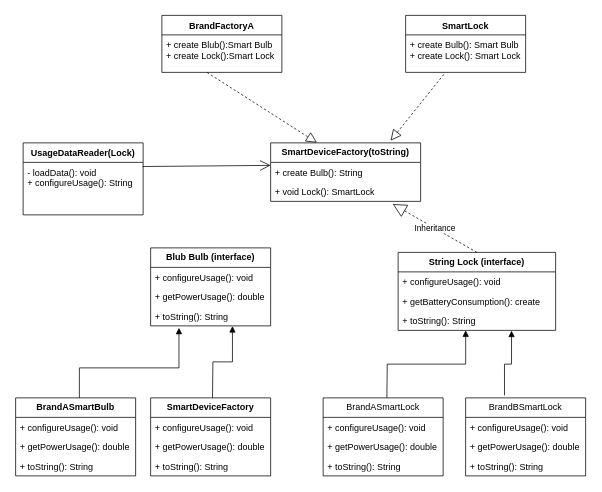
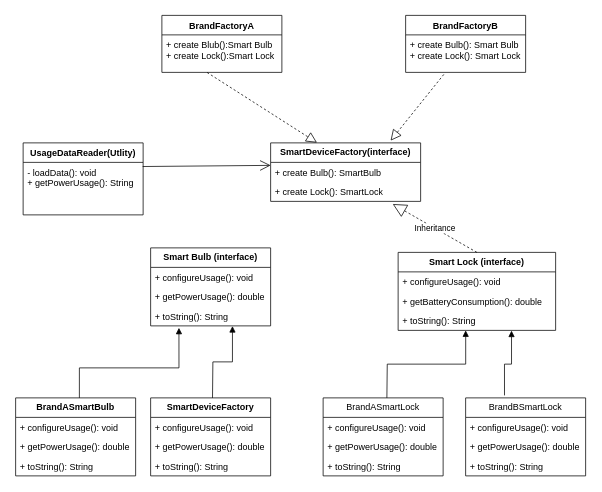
node "SmartLock": label "SmartLock" -> "BrandFactoryB"
node "SmartDeviceFactory(toString)": label "SmartDeviceFactory(toString)" -> "SmartDeviceFactory(interface)"
node "UsageDataReader(Lock)": label "UsageDataReader(Lock)" -> "UsageDataReader(Utlity)"
node "+ create Bulb(): String": label "+ create Bulb(): String" -> "+ create Bulb(): SmartBulb"
node "- loadData(): void + configureUsage(): String": label "- loadData(): void + configureUsage(): String" -> "- loadData(): void + getPowerUsage(): String"
node "+ void Lock(): SmartLock": label "+ void Lock(): SmartLock" -> "+ create Lock(): SmartLock"
node "Blub Bulb (interface)": label "Blub Bulb (interface)" -> "Smart Bulb (interface)"
node "String Lock (interface)": label "String Lock (interface)" -> "Smart Lock (interface)"
node "+ getBatteryConsumption(): create": label "+ getBatteryConsumption(): create" -> "+ getBatteryConsumption(): double"
